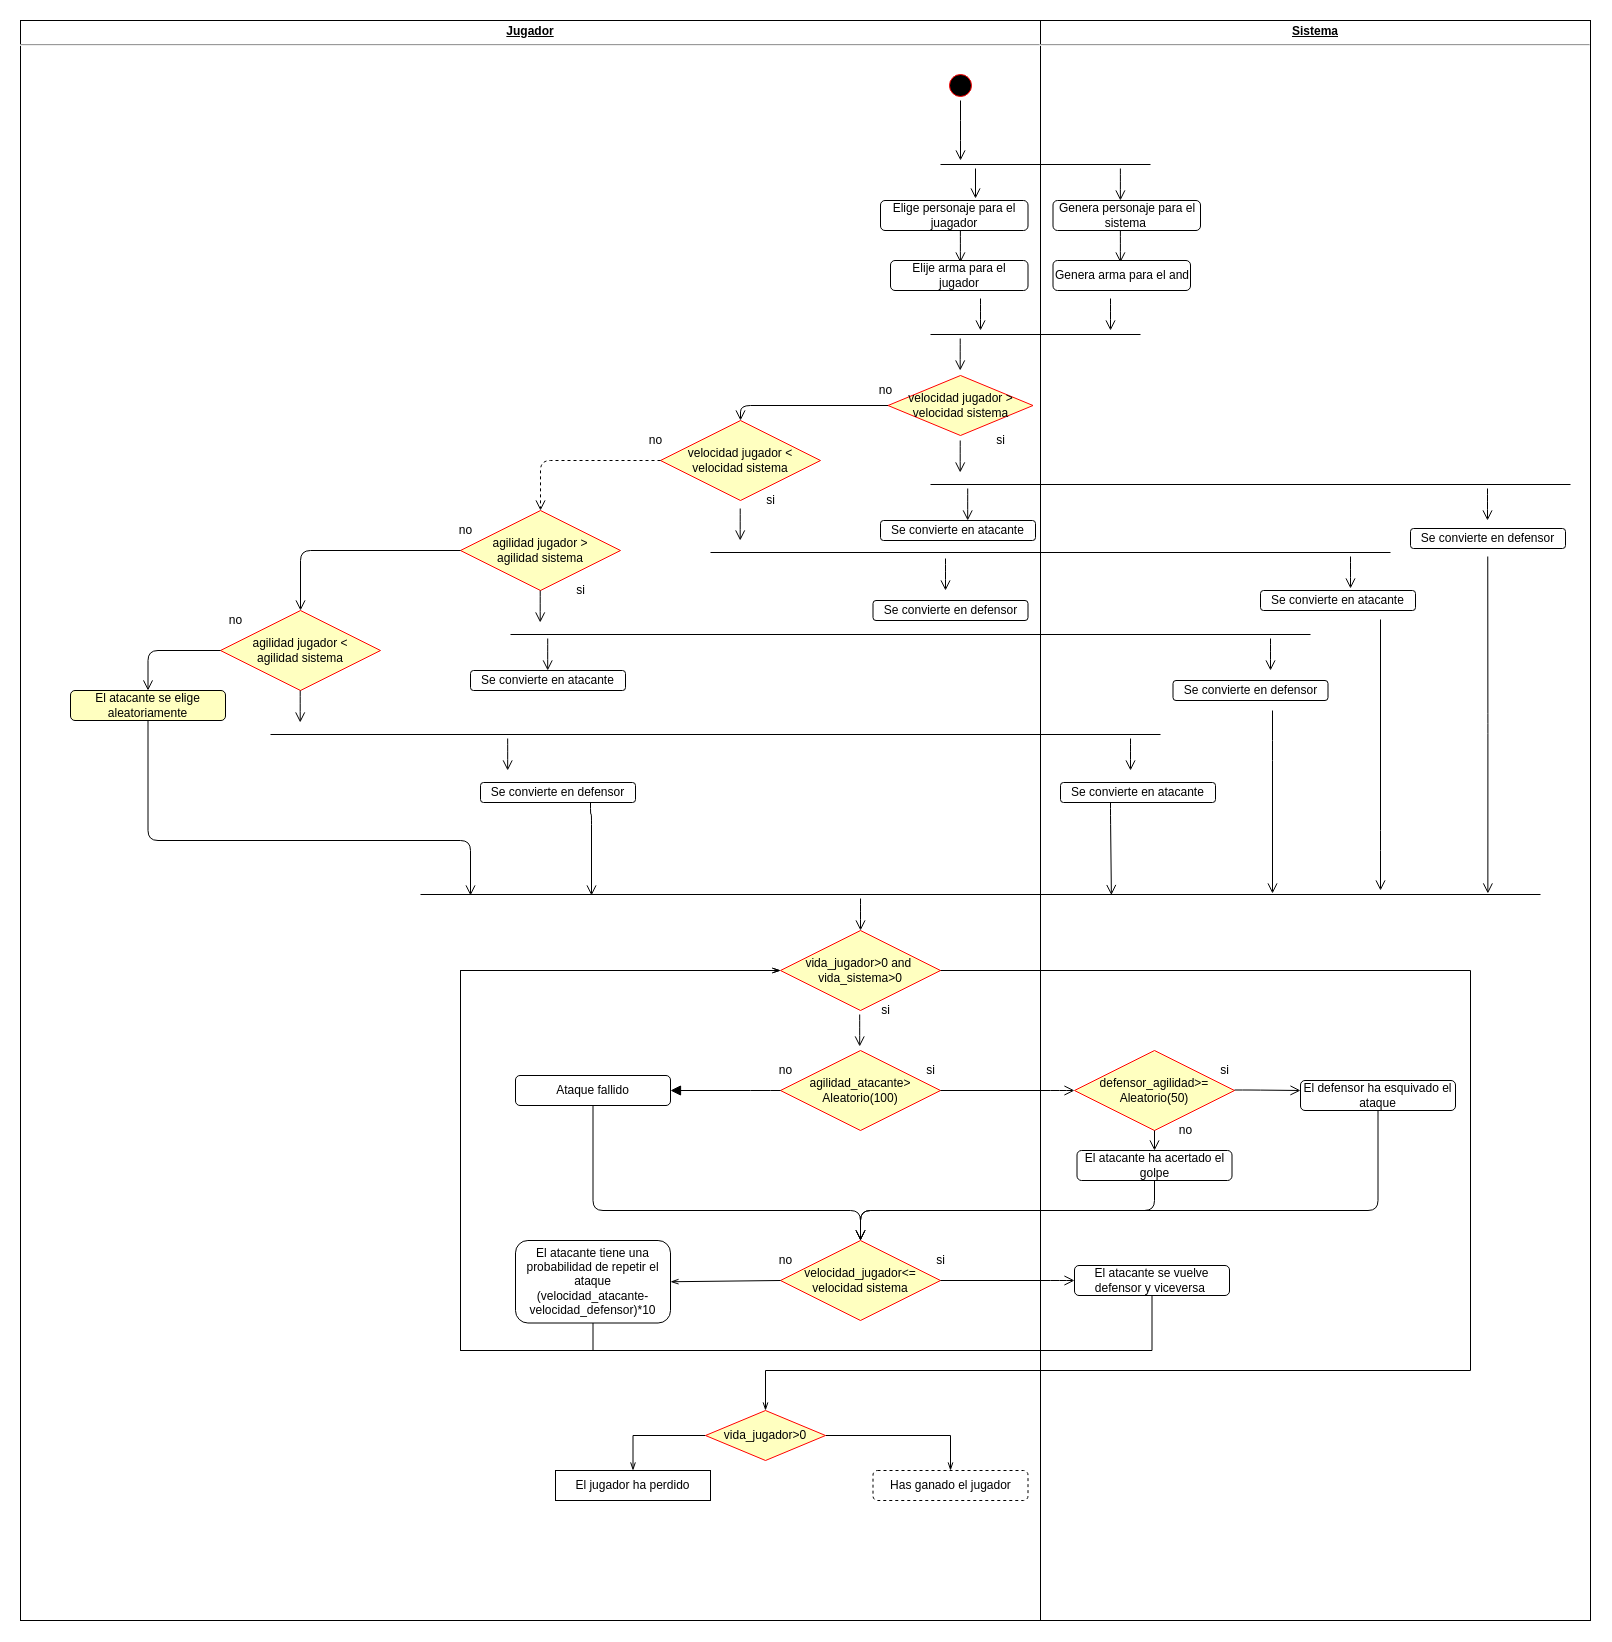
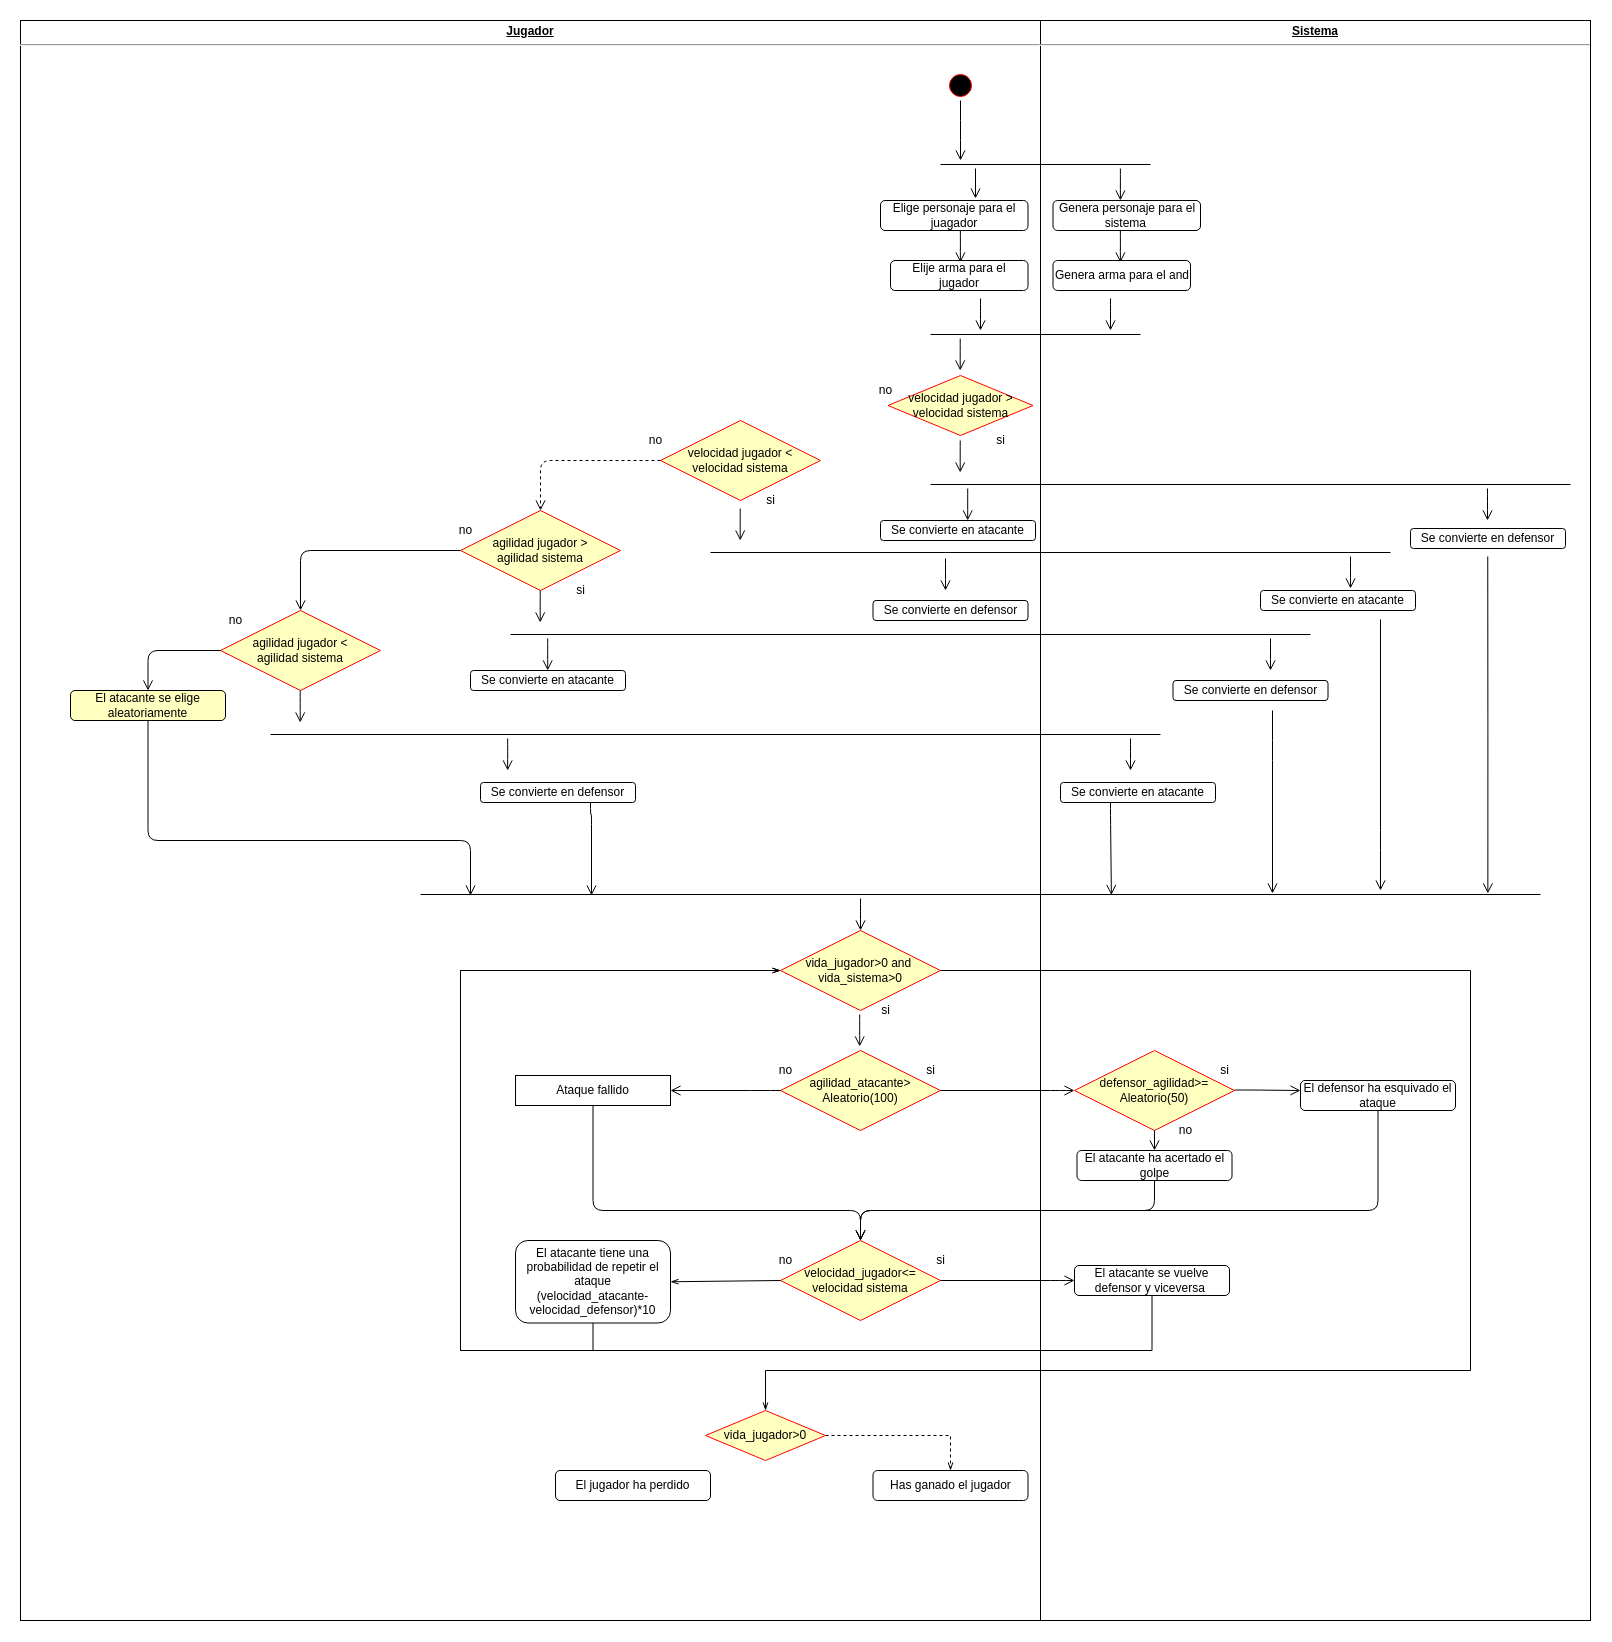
edge "velocidad jugador > velocidad sistema" -> "velocidad jugador < velocidad sistema": removed
node "Ataque fallido": shape rounded rectangle -> rectangle
edge "agilidad_atacante> Aleatorio(100)" -> "Ataque fallido": arrowhead block -> open
edge "vida_jugador>0" -> "El jugador ha perdido": removed
edge "vida_jugador>0" -> "Has ganado el jugador": style solid -> dashed
node "El jugador ha perdido": shape rectangle -> rounded rectangle
node "Has ganado el jugador": style dashed -> solid
